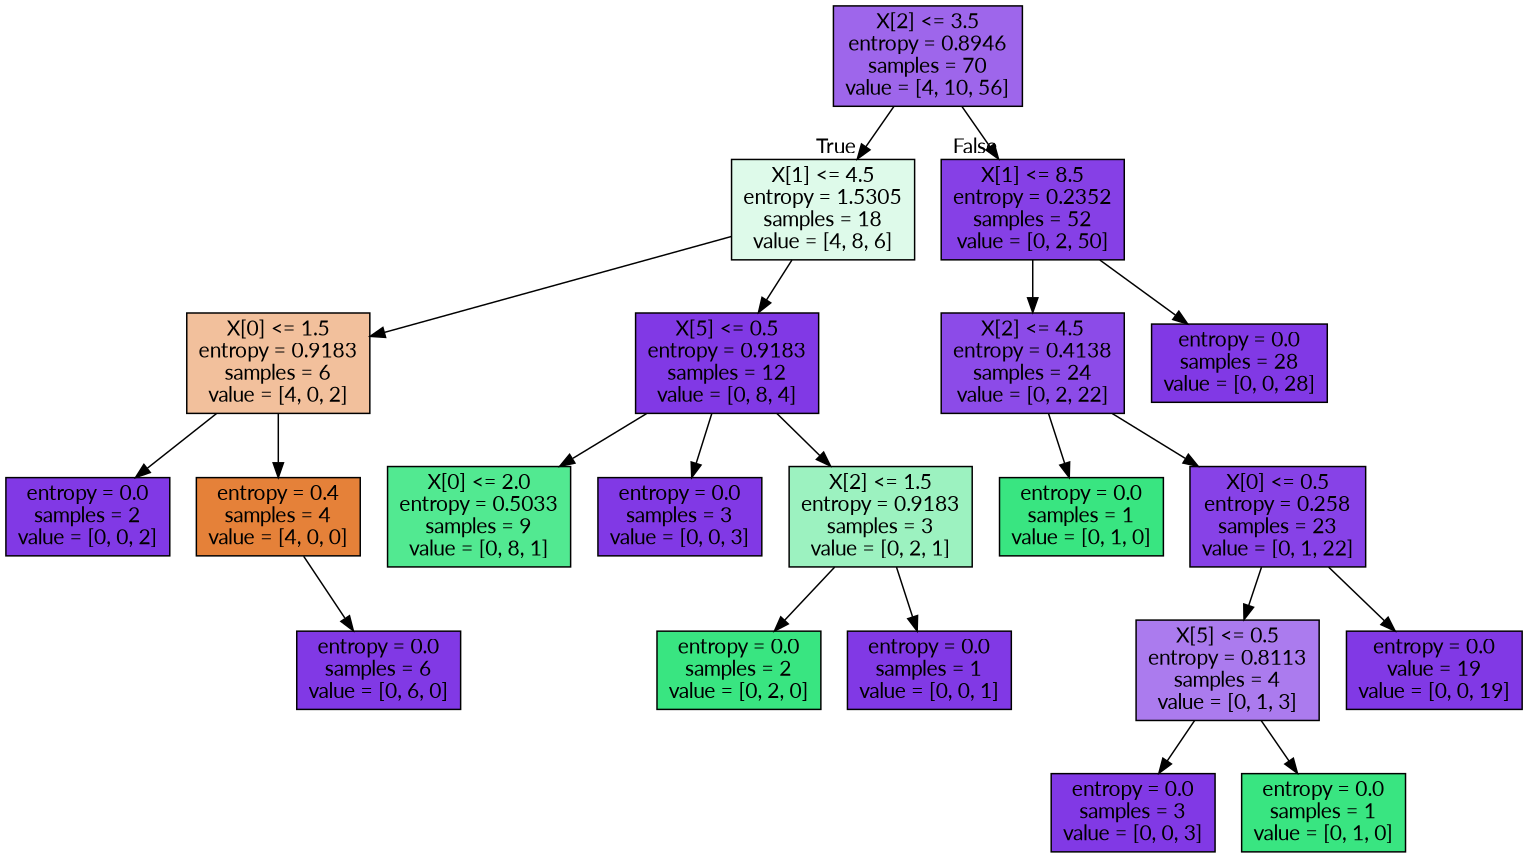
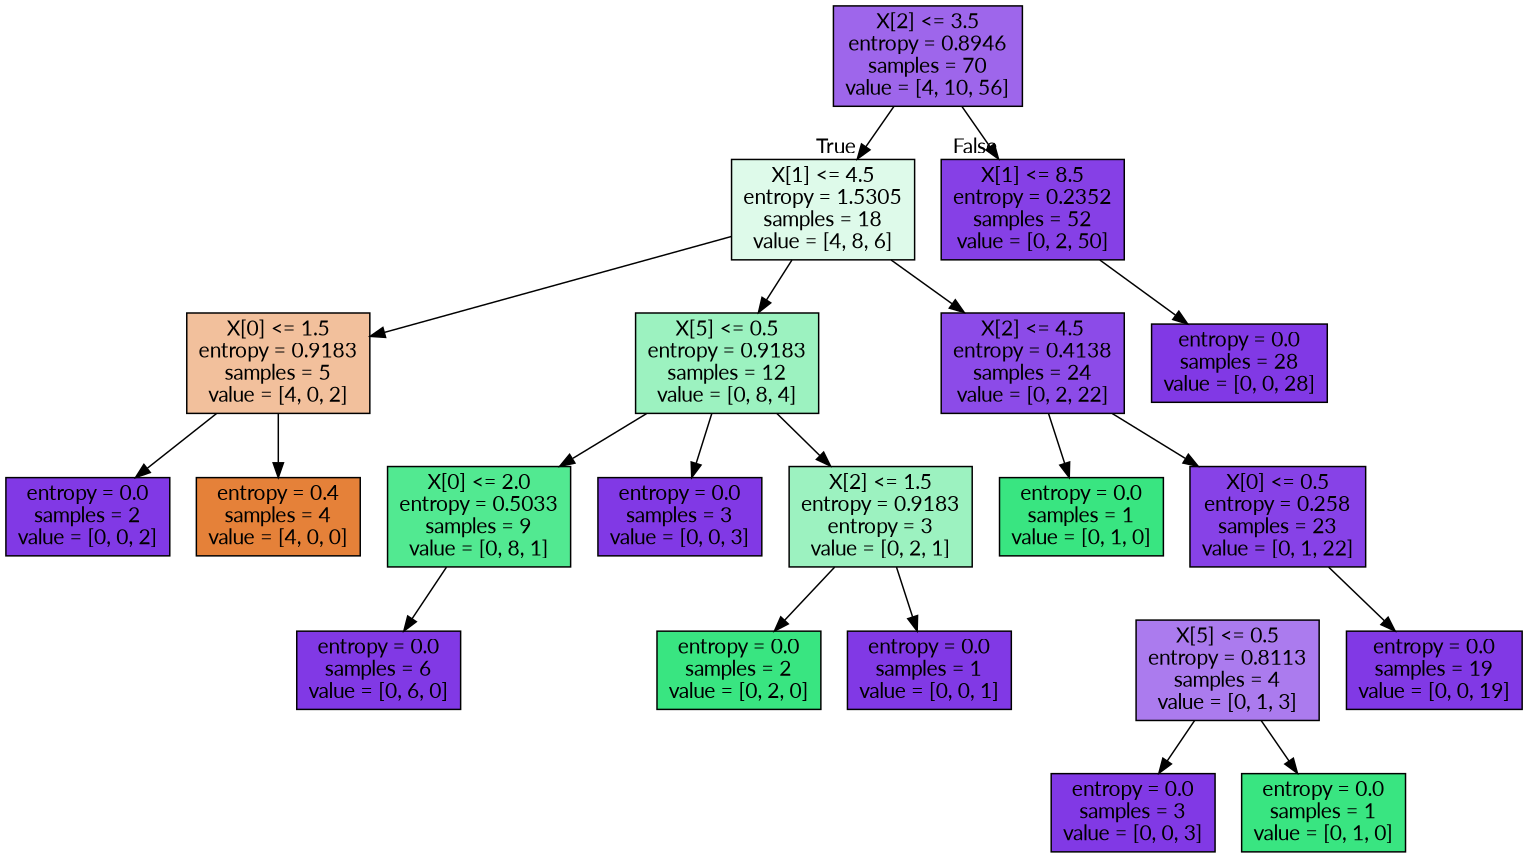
edge "X[1] <= 8.5 entropy = 0.2352 samples = 52 value = [0, 2, 50]" -> "X[2] <= 4.5 entropy = 0.4138 samples = 24 value = [0, 2, 22]": now "X[1] <= 4.5 entropy = 1.5305 samples = 18 value = [4, 8, 6]" -> "X[2] <= 4.5 entropy = 0.4138 samples = 24 value = [0, 2, 22]"
node "X[0] <= 1.5 entropy = 0.9183 samples = 6 value = [4, 0, 2]": label "X[0] <= 1.5 entropy = 0.9183 samples = 6 value = [4, 0, 2]" -> "X[0] <= 1.5 entropy = 0.9183 samples = 5 value = [4, 0, 2]"
node "X[5] <= 0.5 entropy = 0.9183 samples = 12 value = [0, 8, 4]": fillcolor #8139e5ff -> #39e5817f
node "X[2] <= 1.5 entropy = 0.9183 samples = 3 value = [0, 2, 1]": label "X[2] <= 1.5 entropy = 0.9183 samples = 3 value = [0, 2, 1]" -> "X[2] <= 1.5 entropy = 0.9183 entropy = 3 value = [0, 2, 1]"
edge "X[0] <= 0.5 entropy = 0.258 samples = 23 value = [0, 1, 22]" -> "X[5] <= 0.5 entropy = 0.8113 samples = 4 value = [0, 1, 3]": removed
edge "entropy = 0.4 samples = 4 value = [4, 0, 0]" -> "entropy = 0.0 samples = 6 value = [0, 6, 0]": now "X[0] <= 2.0 entropy = 0.5033 samples = 9 value = [0, 8, 1]" -> "entropy = 0.0 samples = 6 value = [0, 6, 0]"
node "entropy = 0.0 value = 19 value = [0, 0, 19]": label "entropy = 0.0 value = 19 value = [0, 0, 19]" -> "entropy = 0.0 samples = 19 value = [0, 0, 19]"
